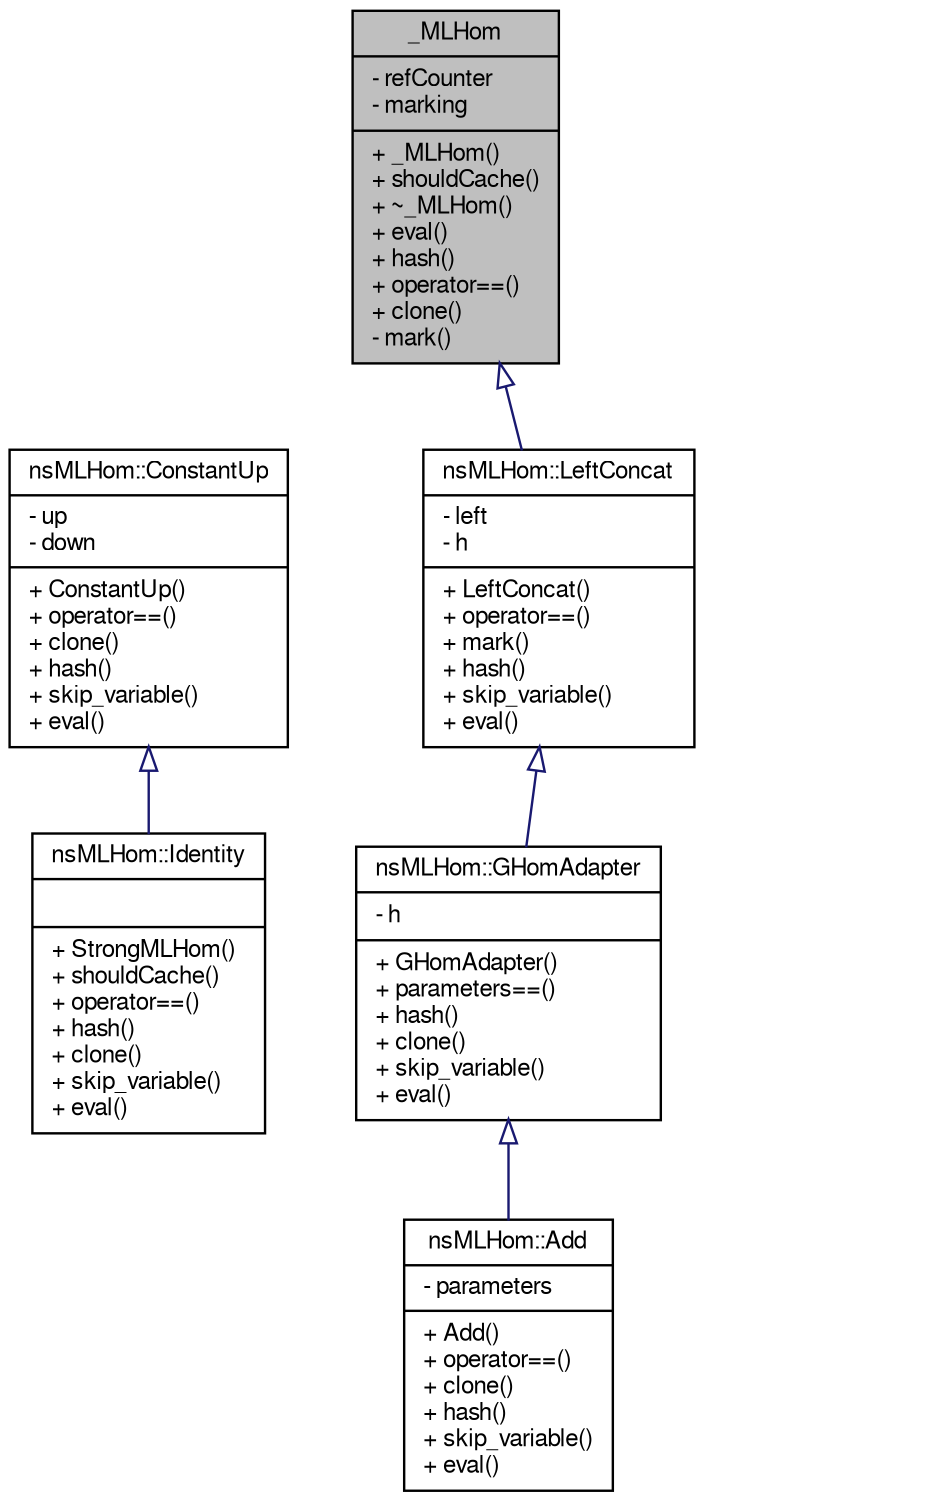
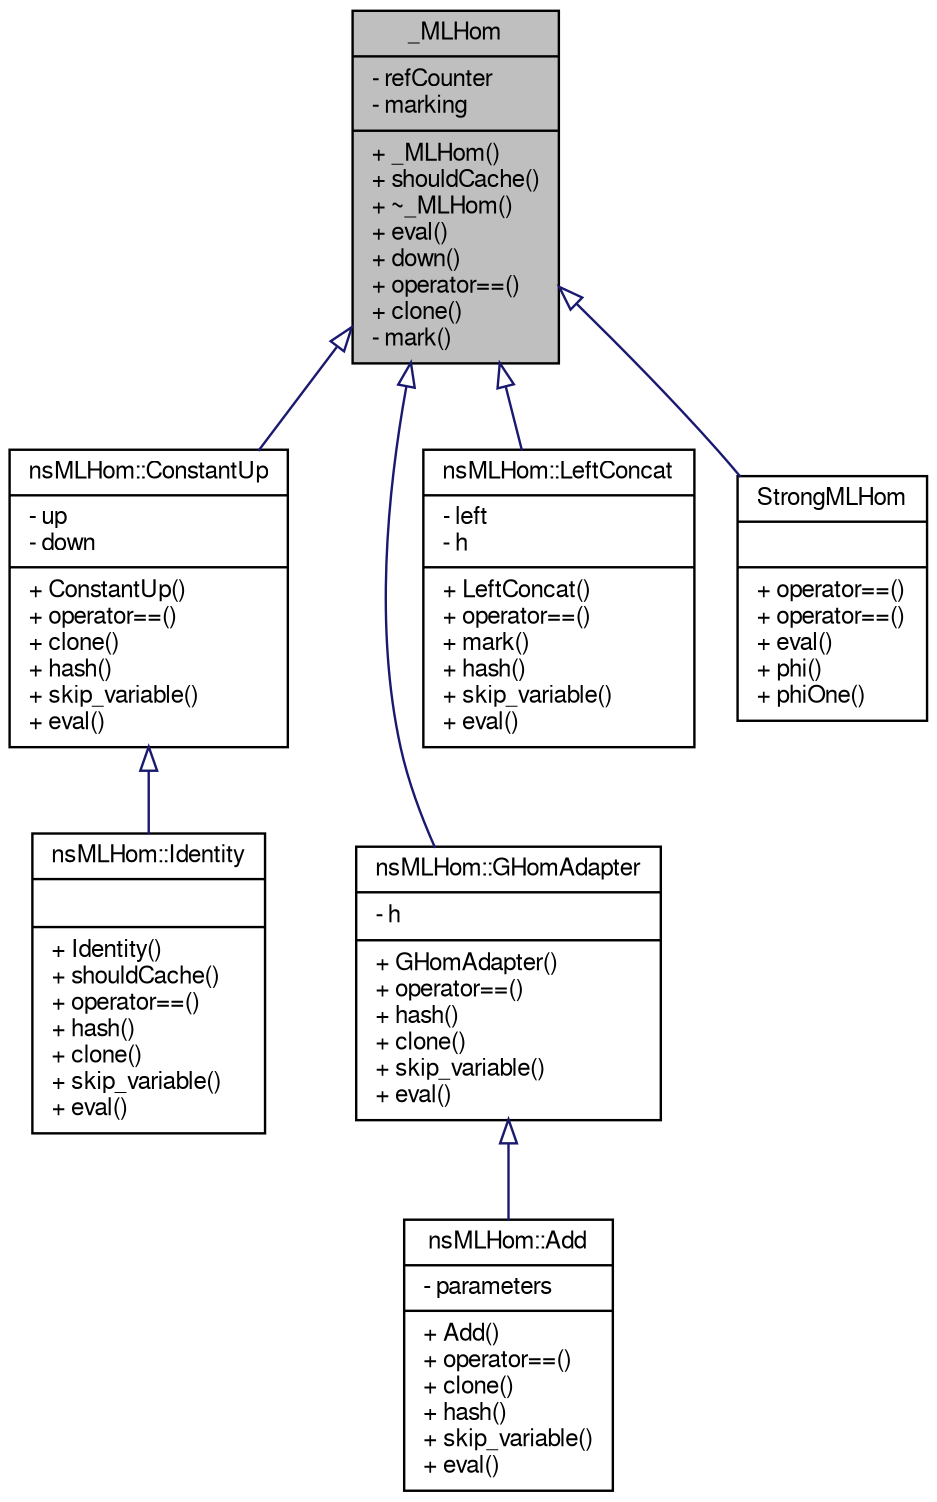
node "_MLHom": text "+ hash()" -> "+ down()"
edge "nsMLHom::ConstantUp" -> "_MLHom": added
node "StrongMLHom": added
edge "nsMLHom::GHomAdapter" -> "nsMLHom::LeftConcat": now "nsMLHom::GHomAdapter" -> "_MLHom"
node "nsMLHom::Identity": text "+ StrongMLHom()" -> "+ Identity()"
node "nsMLHom::GHomAdapter": text "+ parameters==()" -> "+ operator==()"
